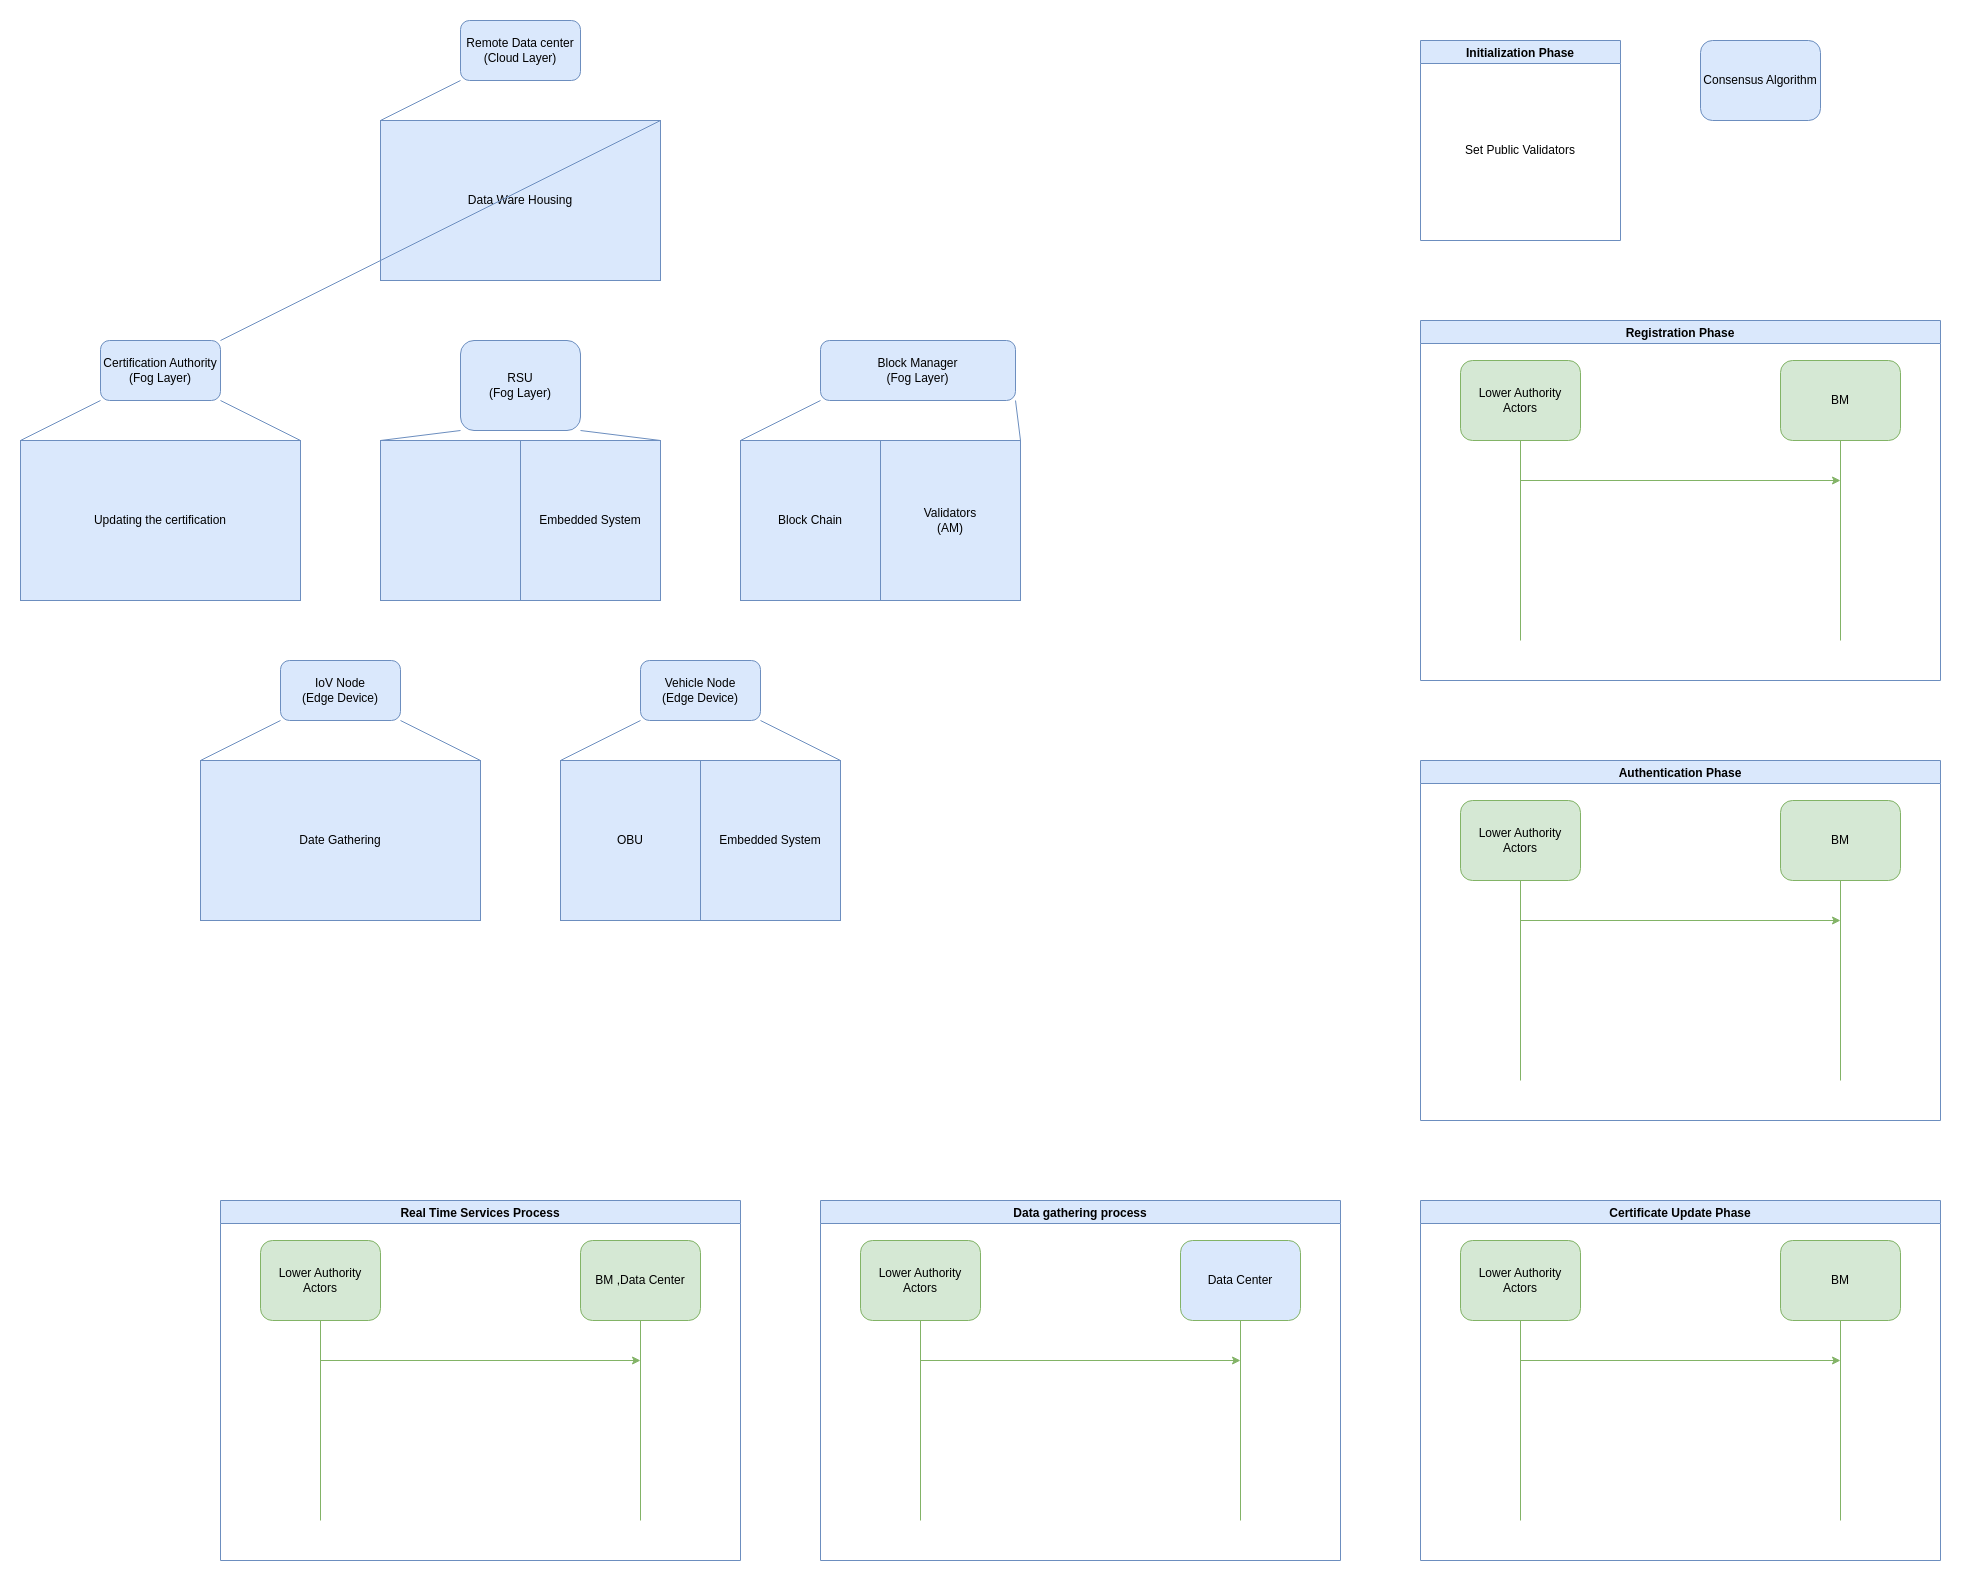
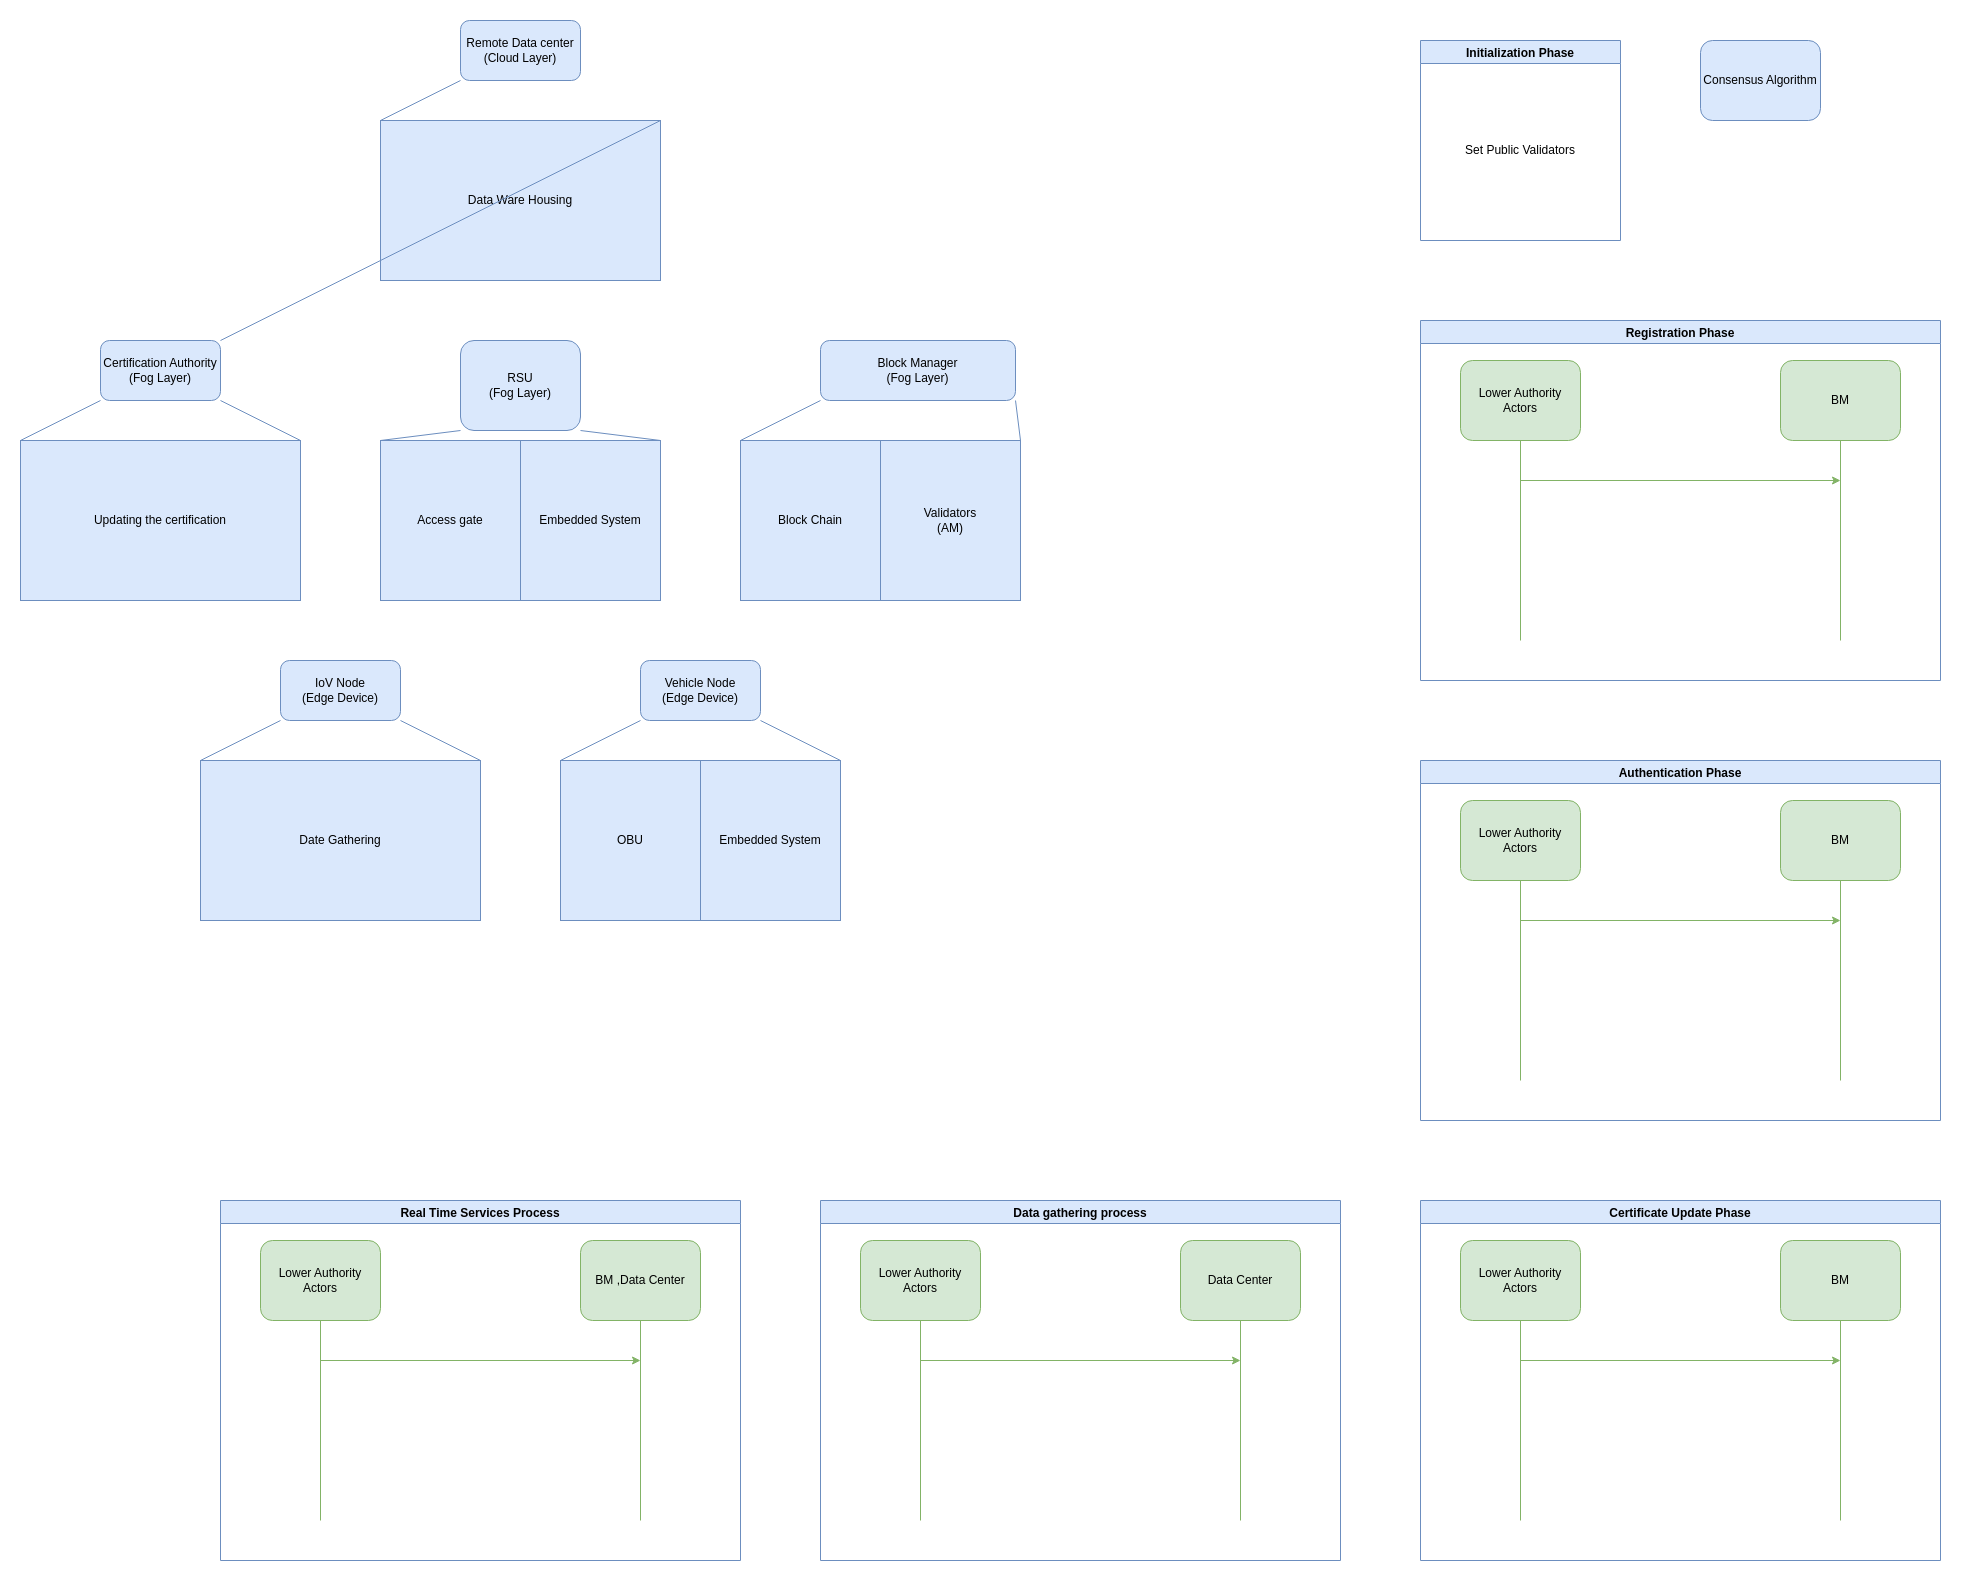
node "Access gate": added
node "Data Center": fillcolor #dae8fc -> #d5e8d4
